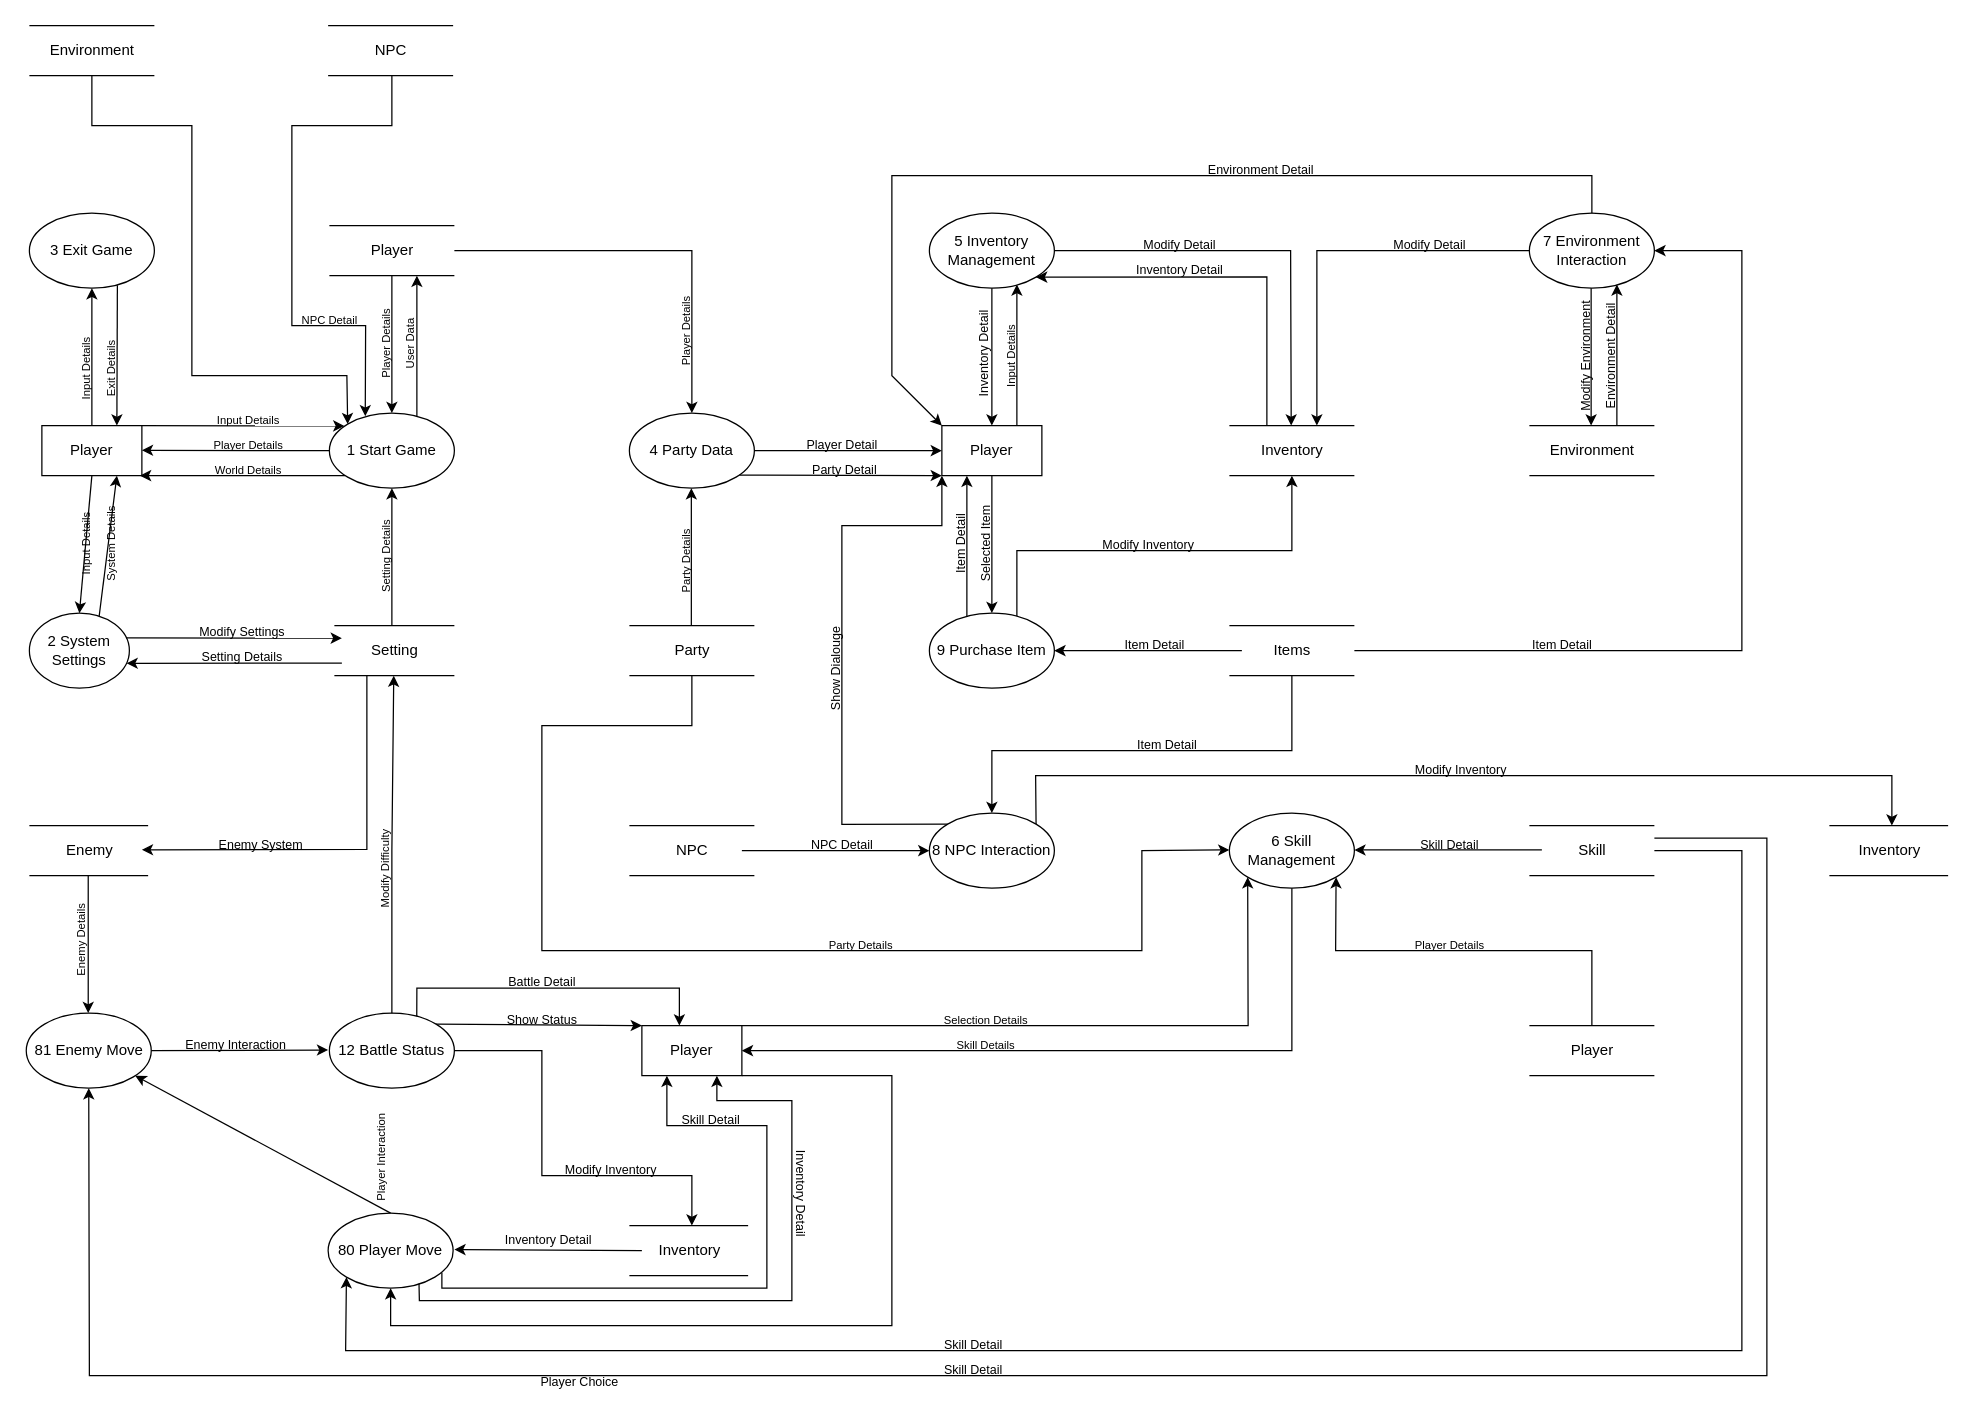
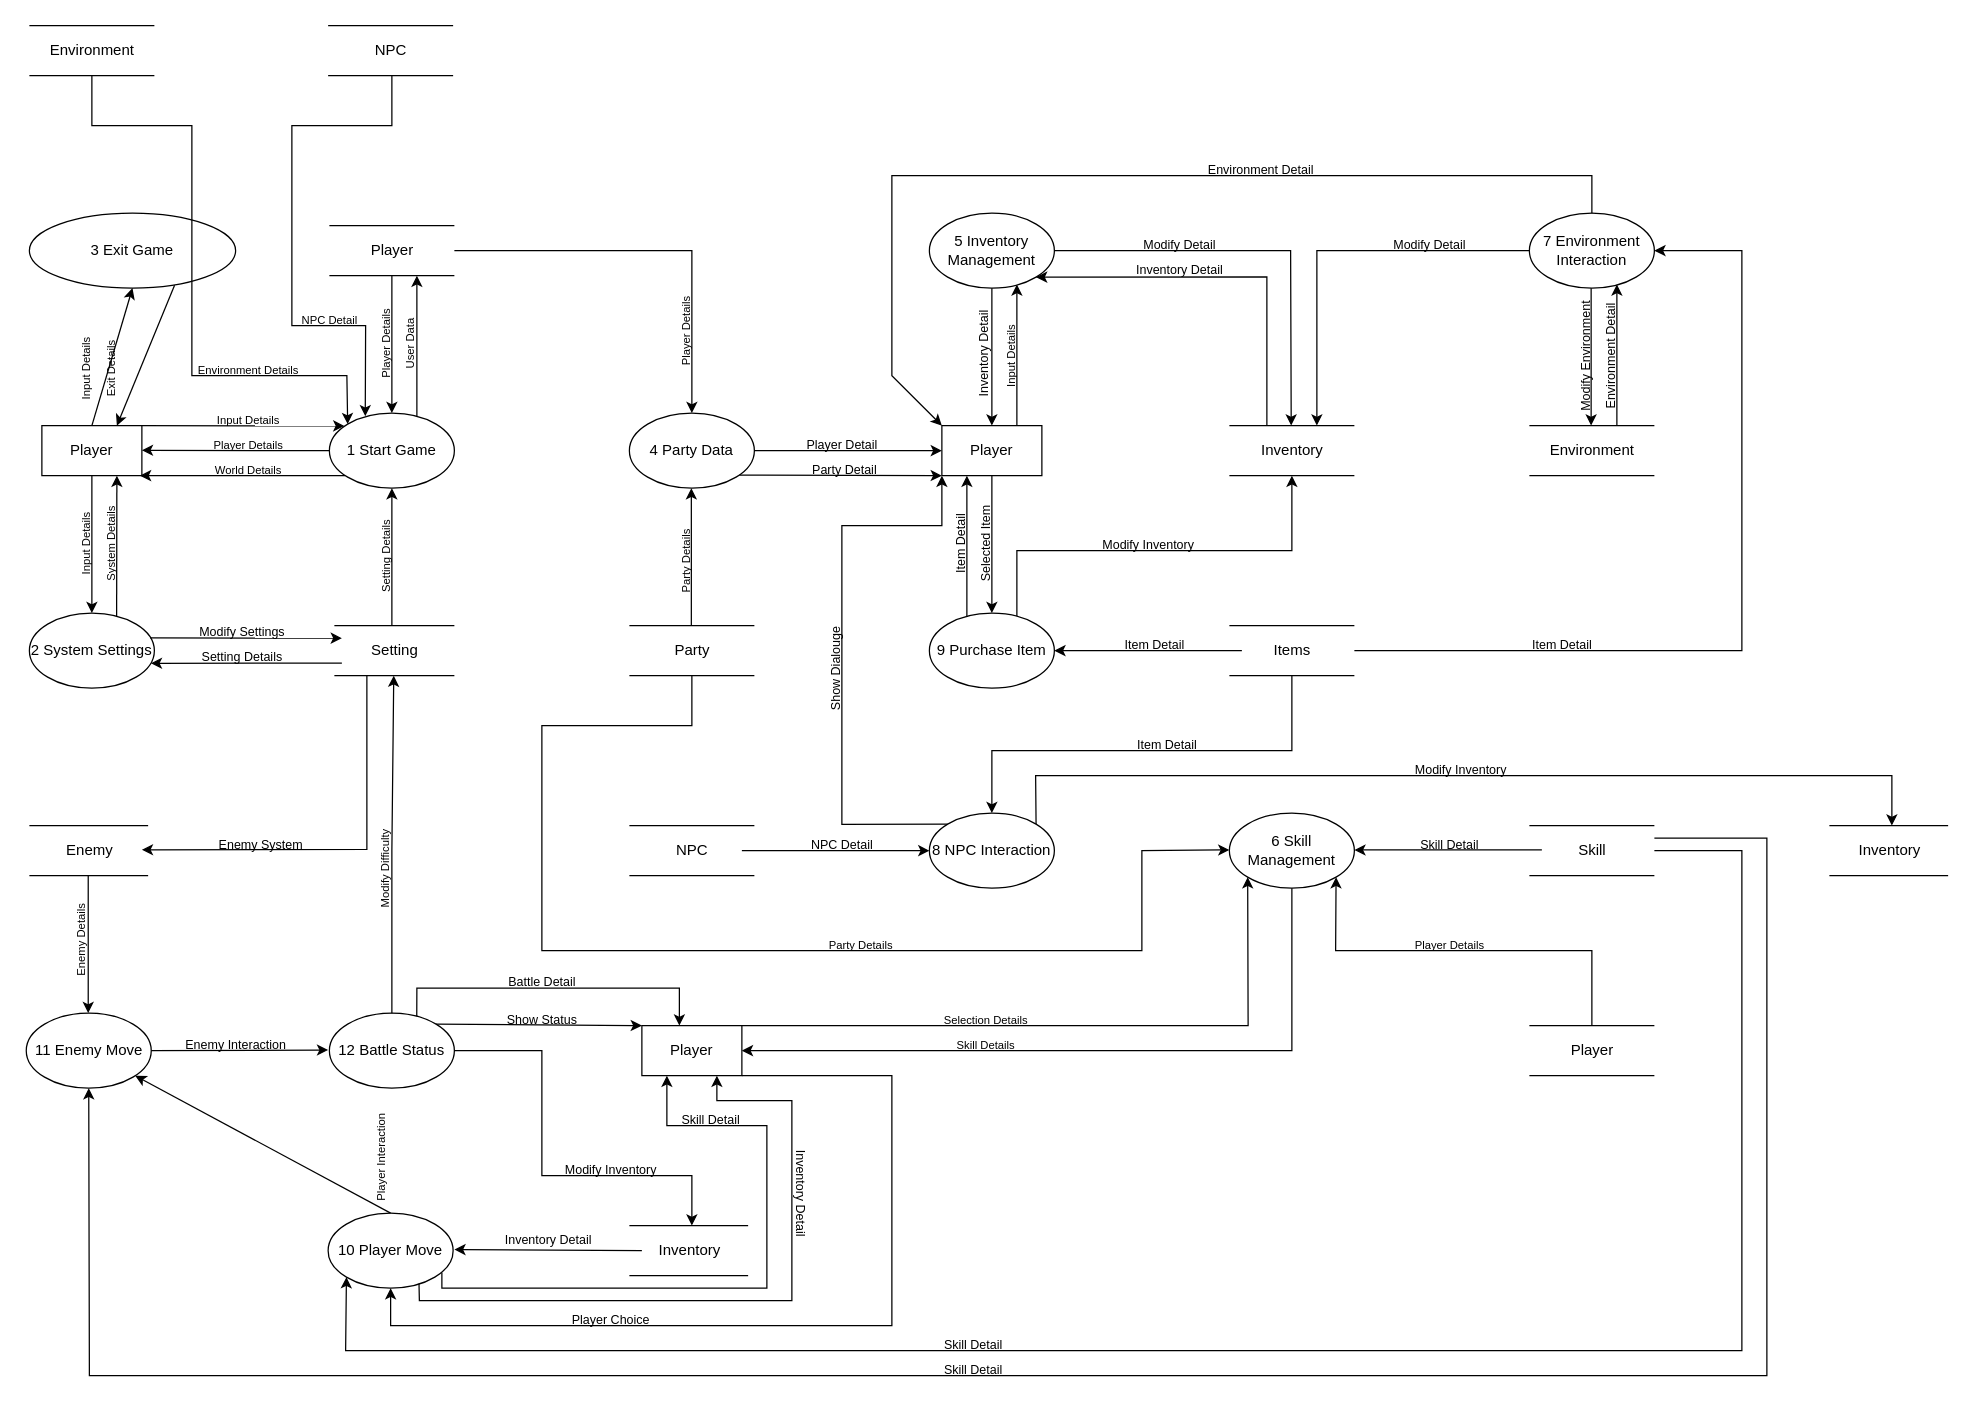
node "3 Exit Game": size 125x75 -> 206x75
node "Environment Details": added
node "2 System Settings": size 100x75 -> 125x75
node "81 Enemy Move": label "81 Enemy Move" -> "11 Enemy Move"
node "80 Player Move": label "80 Player Move" -> "10 Player Move"
node "Player Choice": moved (579, 1382) -> (611, 1319)
